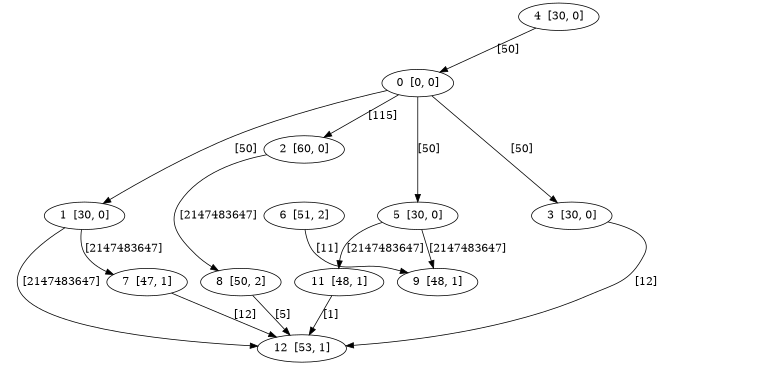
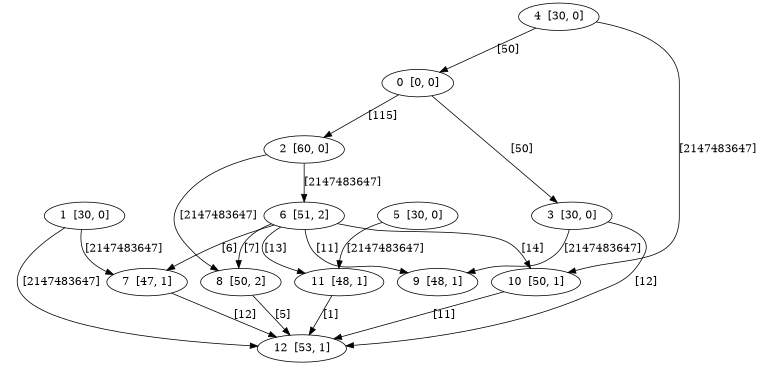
edge "0  [0, 0]" -> "1  [30, 0]": removed, label "[50]"
edge "0  [0, 0]" -> "5  [30, 0]": removed, label "[50]"
edge "2  [60, 0]" -> "6  [51, 2]": added, label "[2147483647]"
edge "6  [51, 2]" -> "8  [50, 2]": added, label "[7]"
edge "6  [51, 2]" -> "7  [47, 1]": added, label "[6]"
edge "5  [30, 0]" -> "9  [48, 1]": now "3  [30, 0]" -> "9  [48, 1]"
edge "6  [51, 2]" -> "11  [48, 1]": added, label "[13]"
node "10  [50, 1]": added
